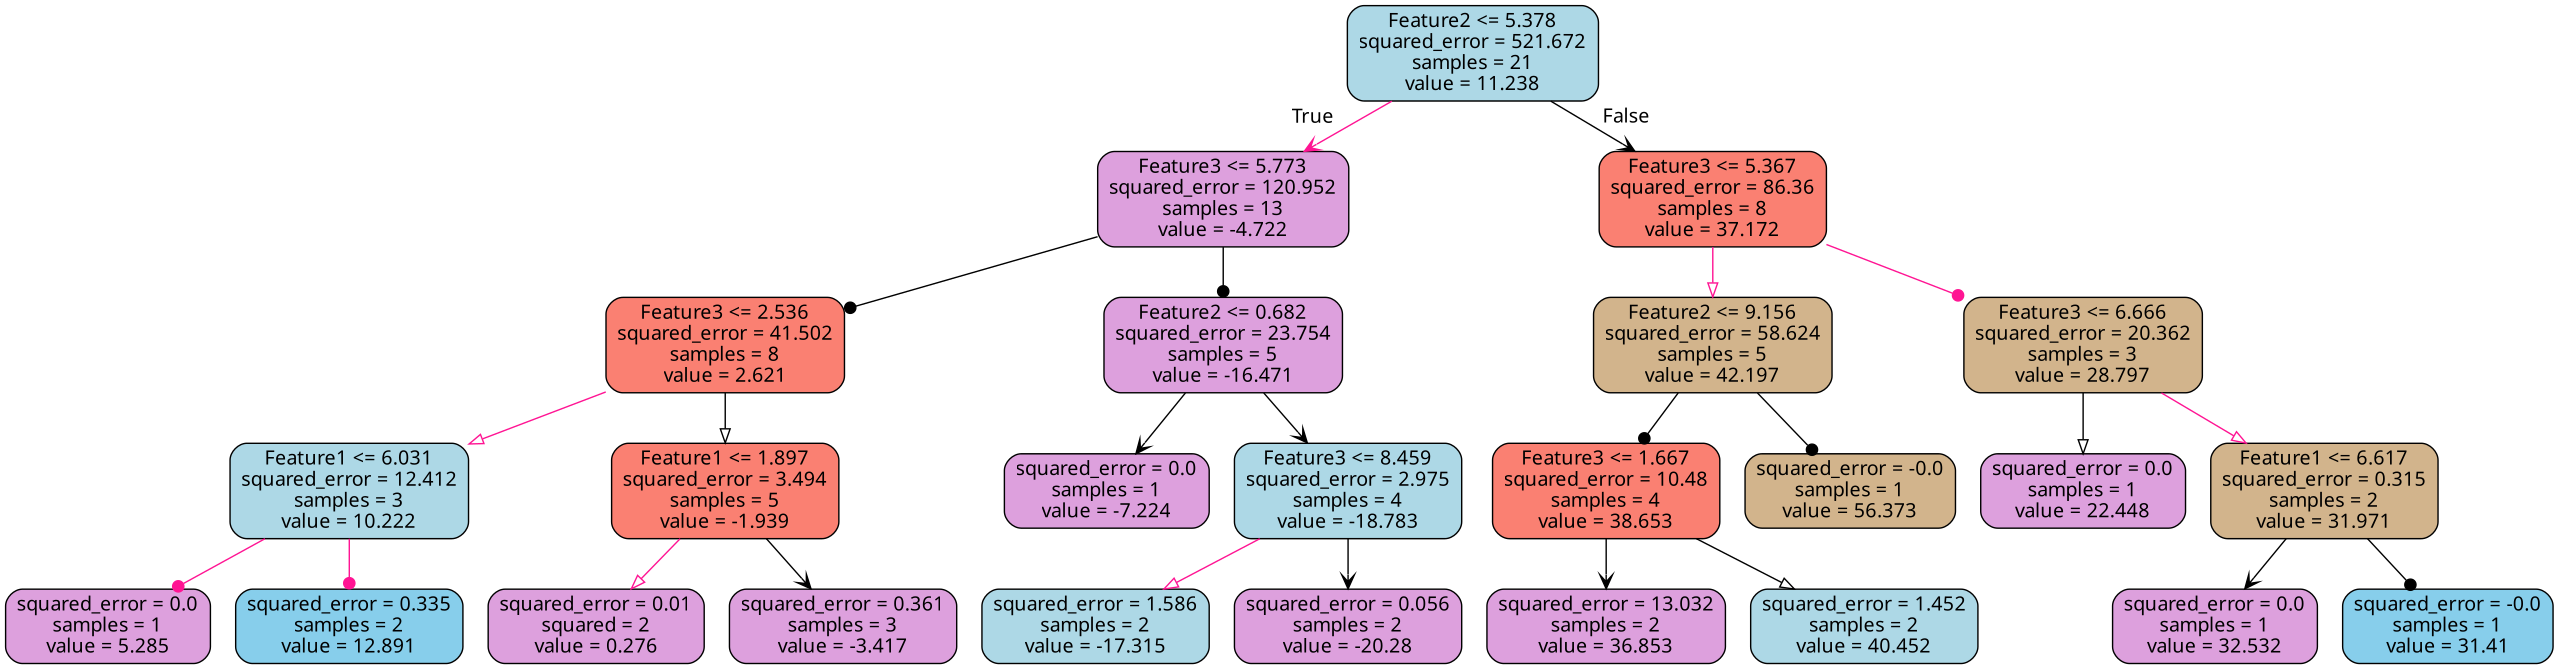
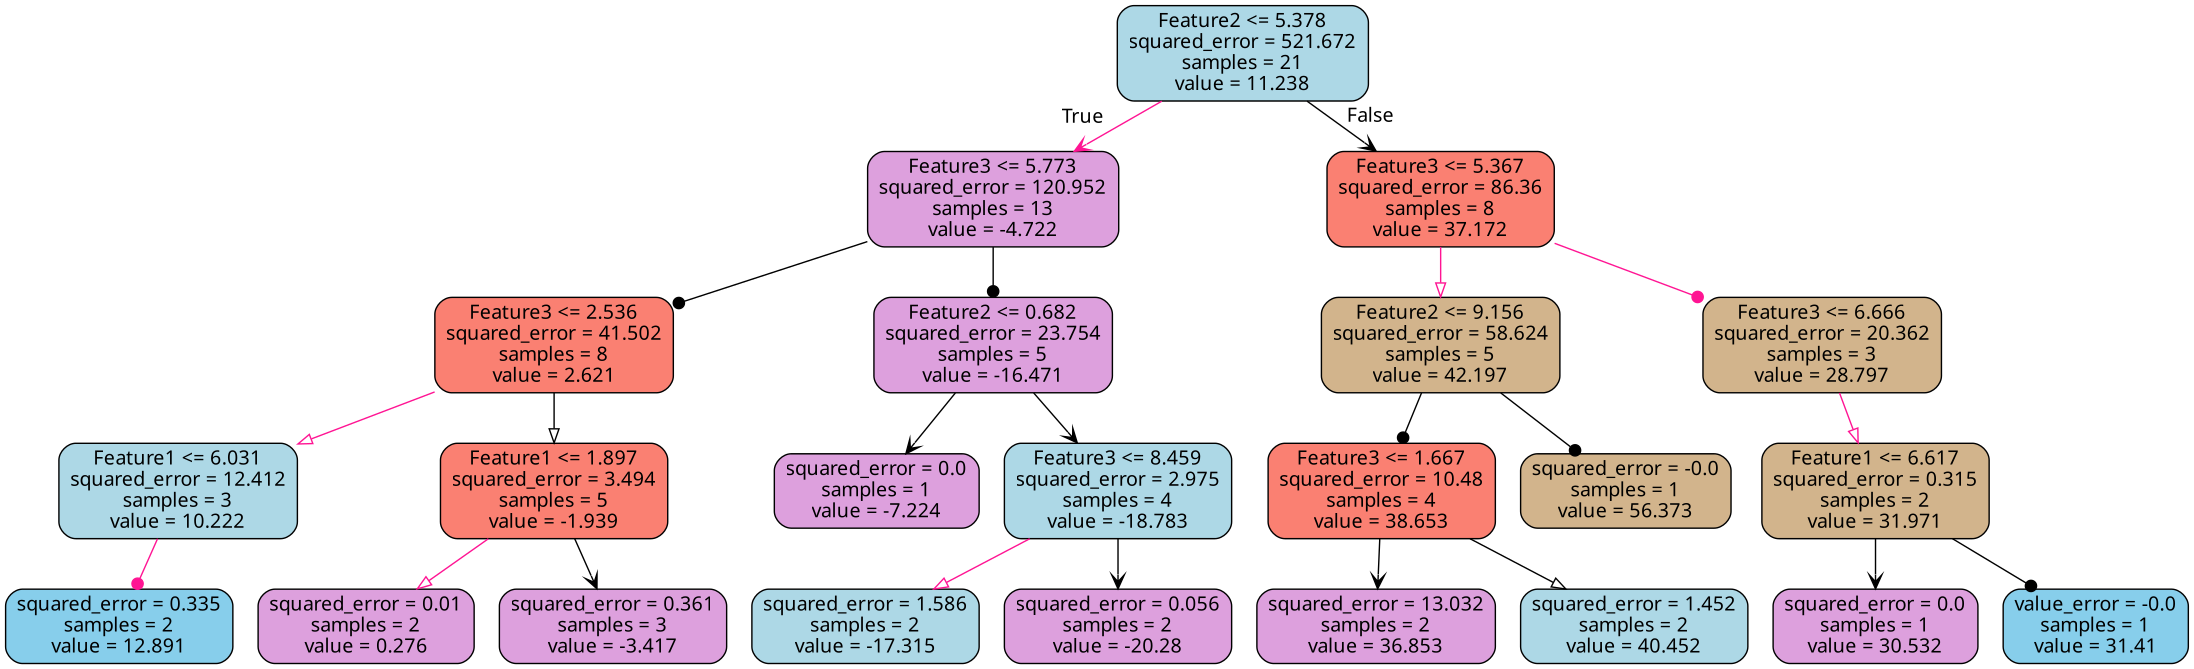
node "squared_error = 0.0 samples = 1 value = 22.448": removed
node "squared_error = 0.0 samples = 1 value = 5.285": removed
node "squared_error = 0.01 squared = 2 value = 0.276": label "squared_error = 0.01 squared = 2 value = 0.276" -> "squared_error = 0.01 samples = 2 value = 0.276"
node "squared_error = 0.0 samples = 1 value = 32.532": label "squared_error = 0.0 samples = 1 value = 32.532" -> "squared_error = 0.0 samples = 1 value = 30.532"
node "squared_error = -0.0 samples = 1 value = 31.41": label "squared_error = -0.0 samples = 1 value = 31.41" -> "value_error = -0.0 samples = 1 value = 31.41"
